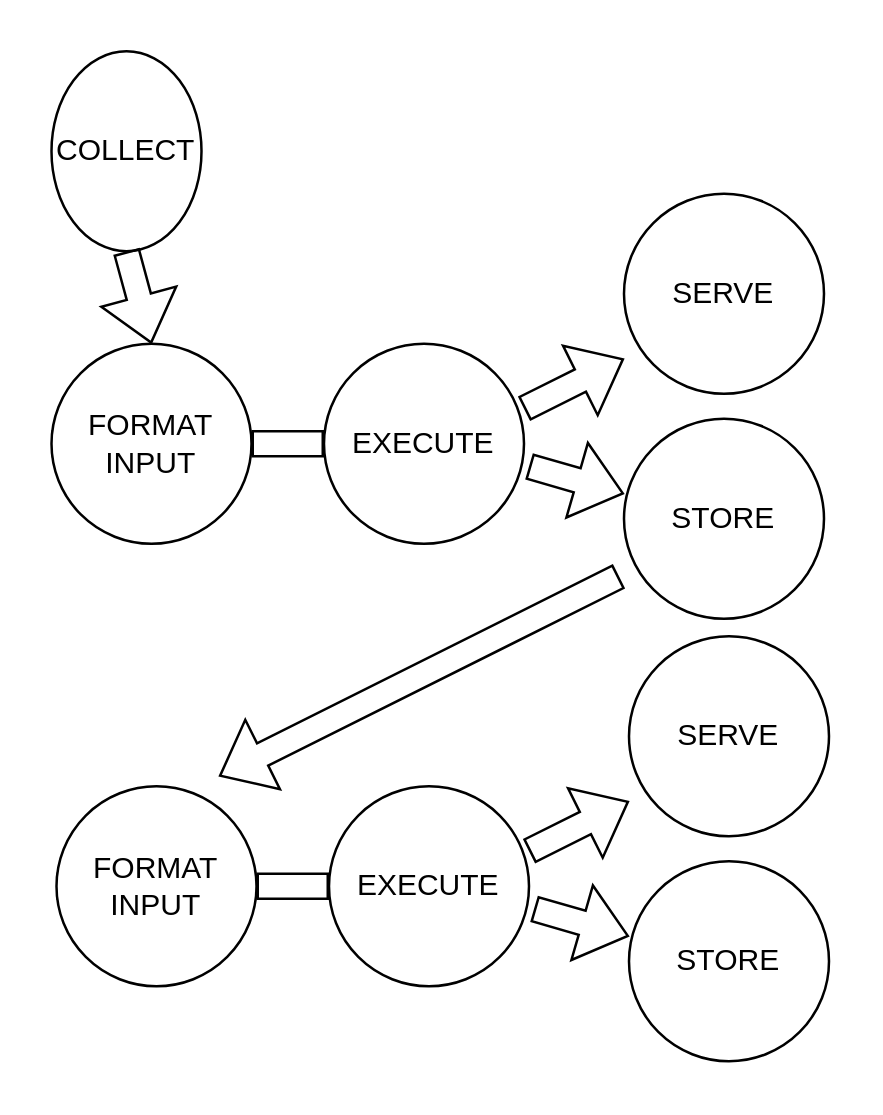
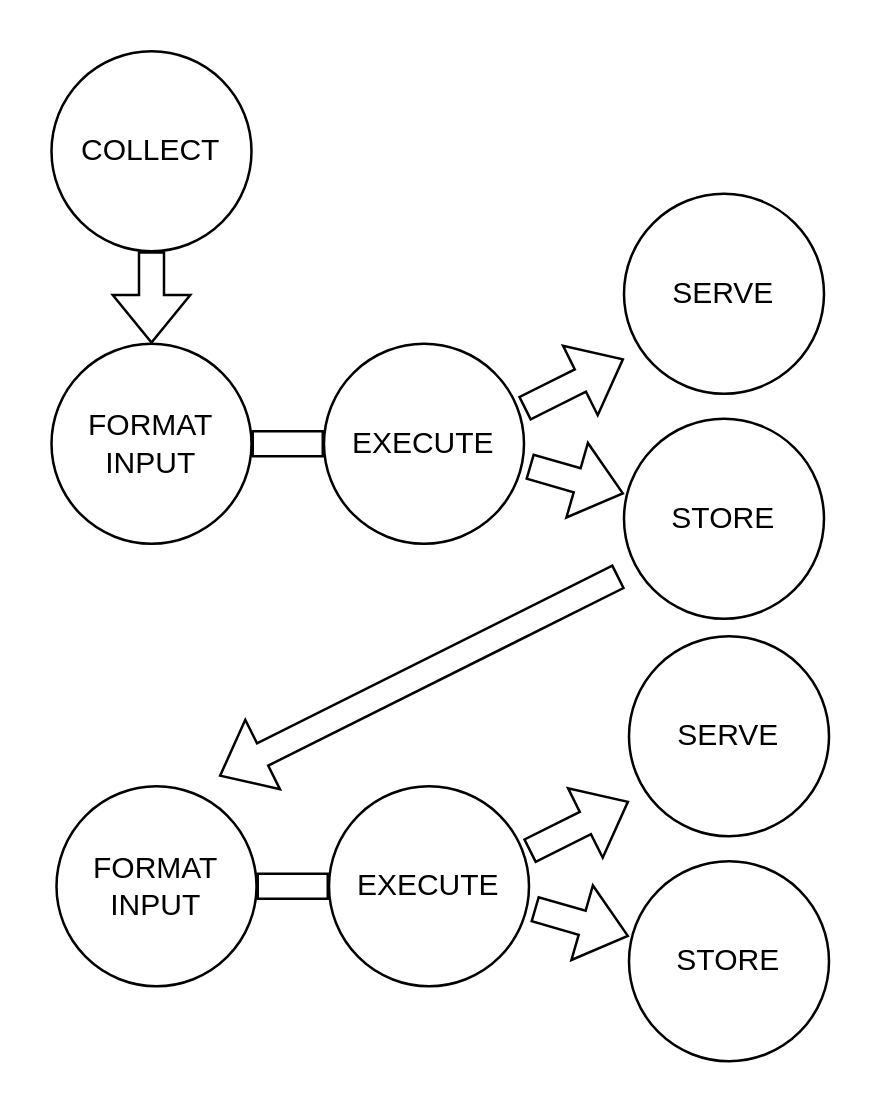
node "COLLECT": size 150x200 -> 200x200
